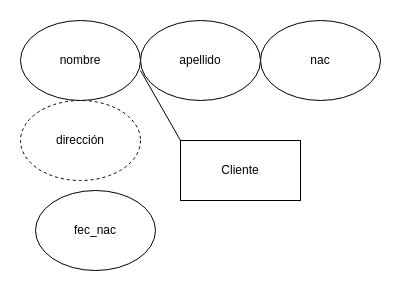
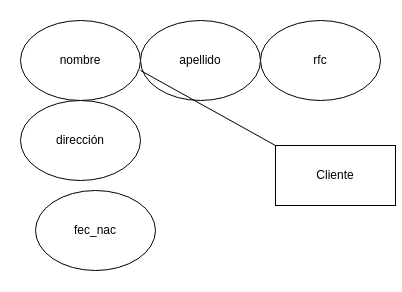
node "nac": label "nac" -> "rfc"
node "dirección": style dashed -> solid
node "Cliente": moved (241, 171) -> (336, 176)
